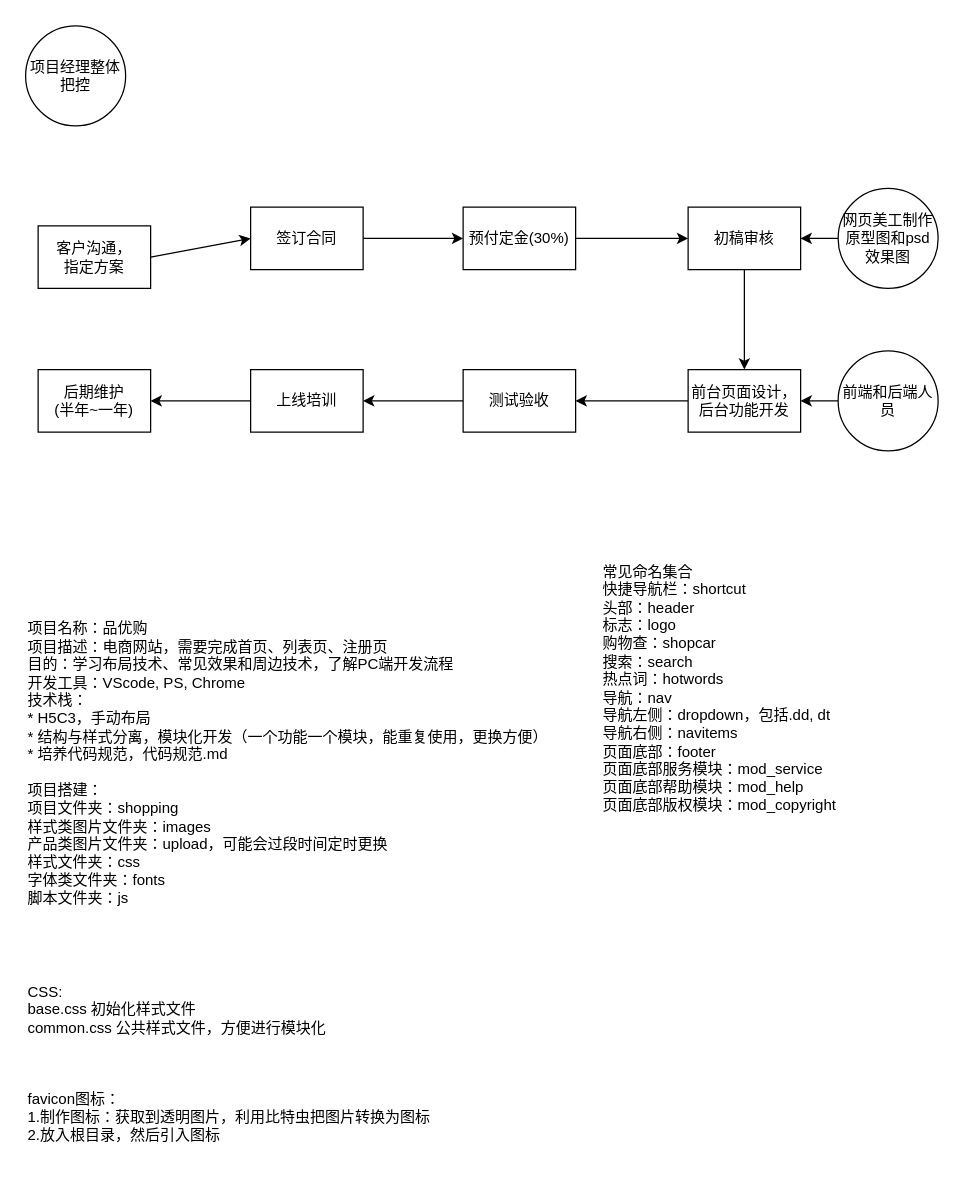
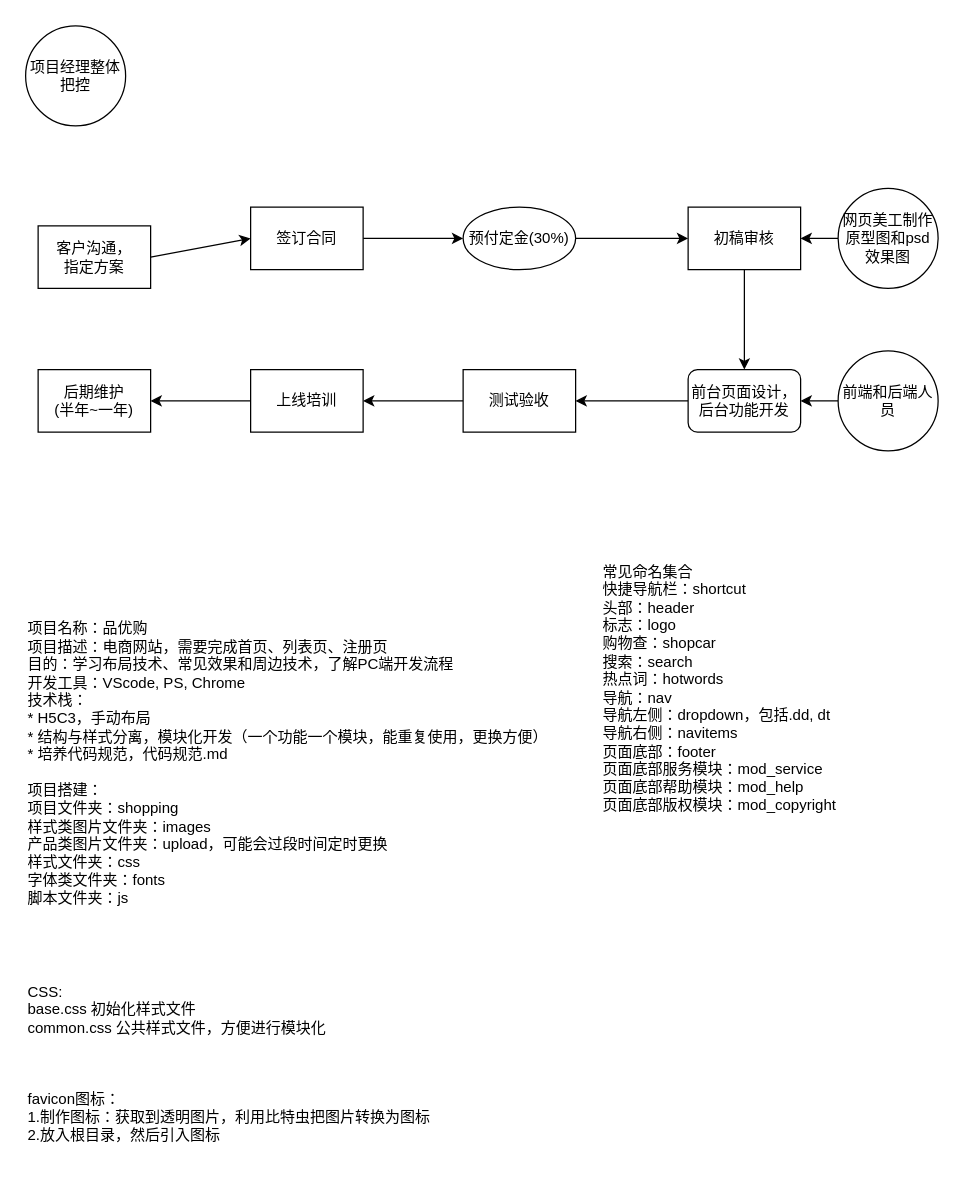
node "预付定金(30%)": shape rectangle -> ellipse
node "前台页面设计，后台功能开发": shape rectangle -> rounded rectangle
